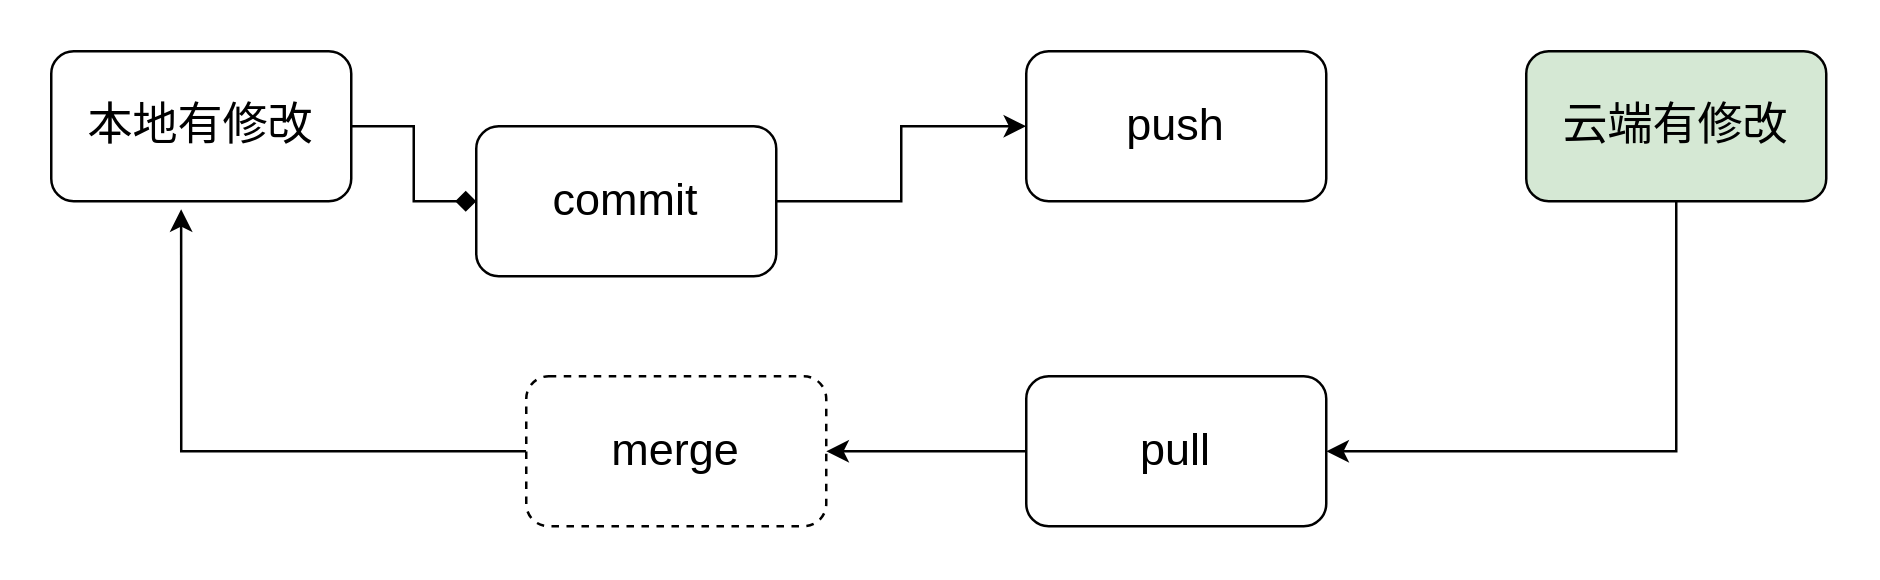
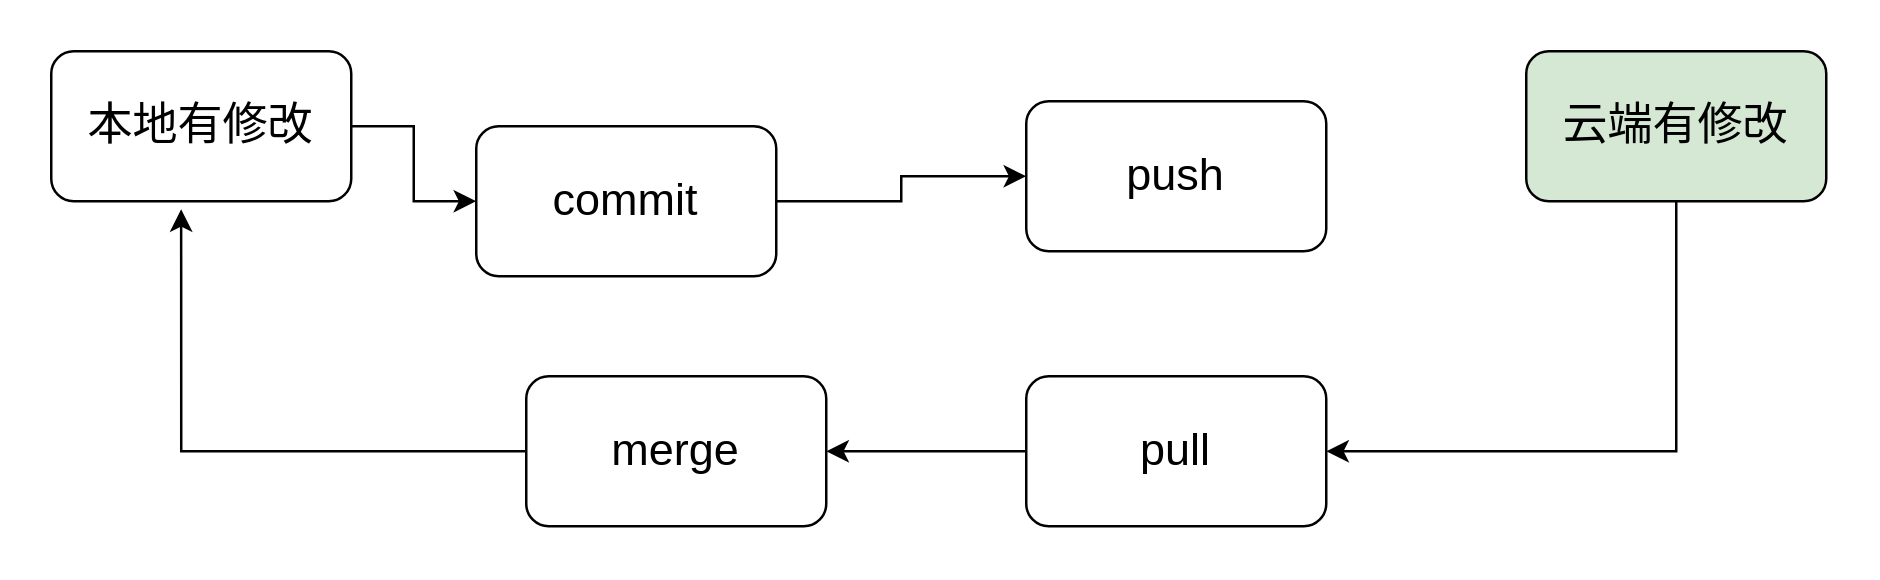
node "push": moved (1176, 126) -> (1176, 176)
edge "本地有修改" -> "commit": arrowhead diamond -> classic
node "merge": style dashed -> solid
